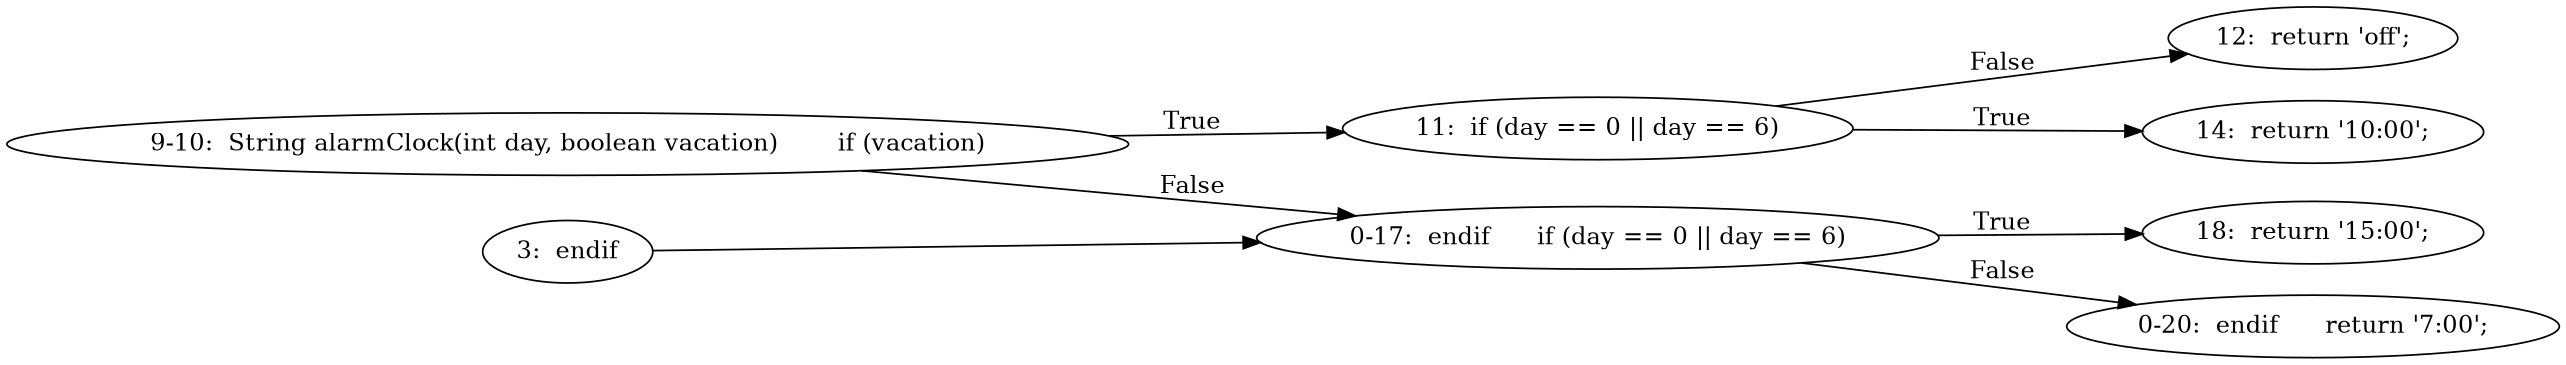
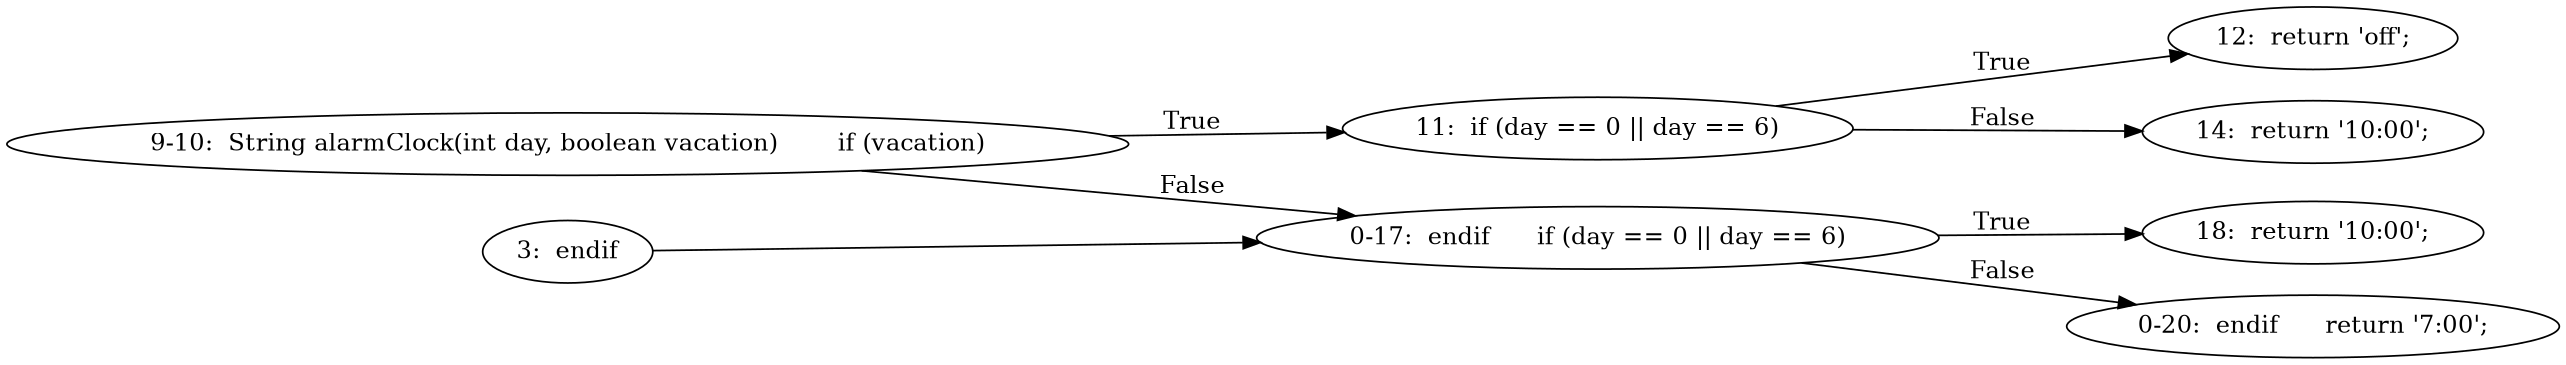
edge "11:  if (day == 0 || day == 6)" -> "12:  return 'off';": label "False" -> "True"
edge "11:  if (day == 0 || day == 6)" -> "14:  return '10:00';": label "True" -> "False"
node "18:  return '15:00';": label "18:  return '15:00';" -> "18:  return '10:00';"
